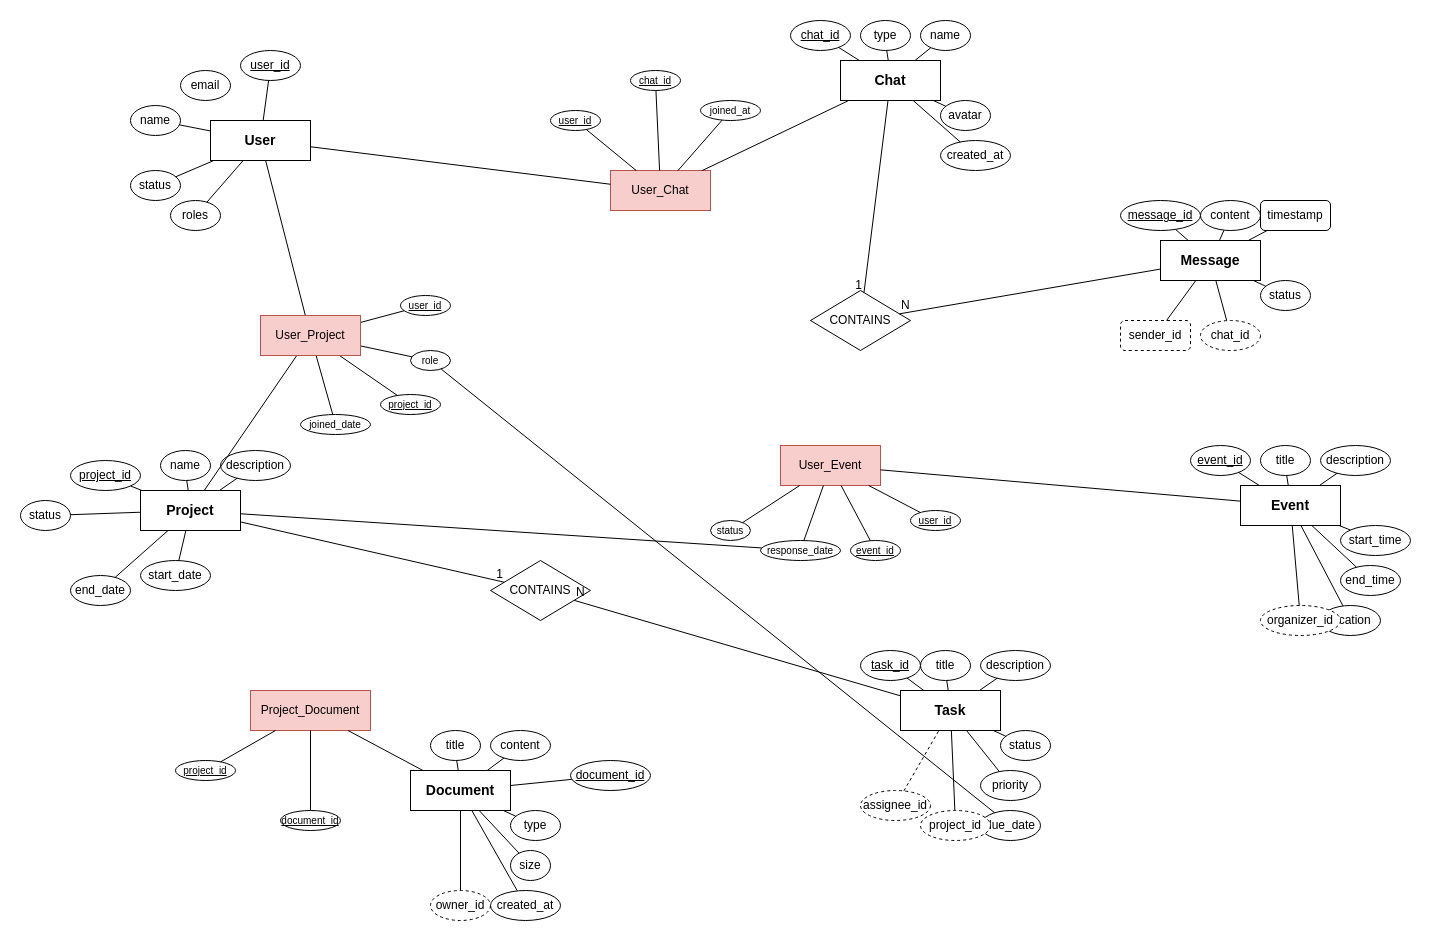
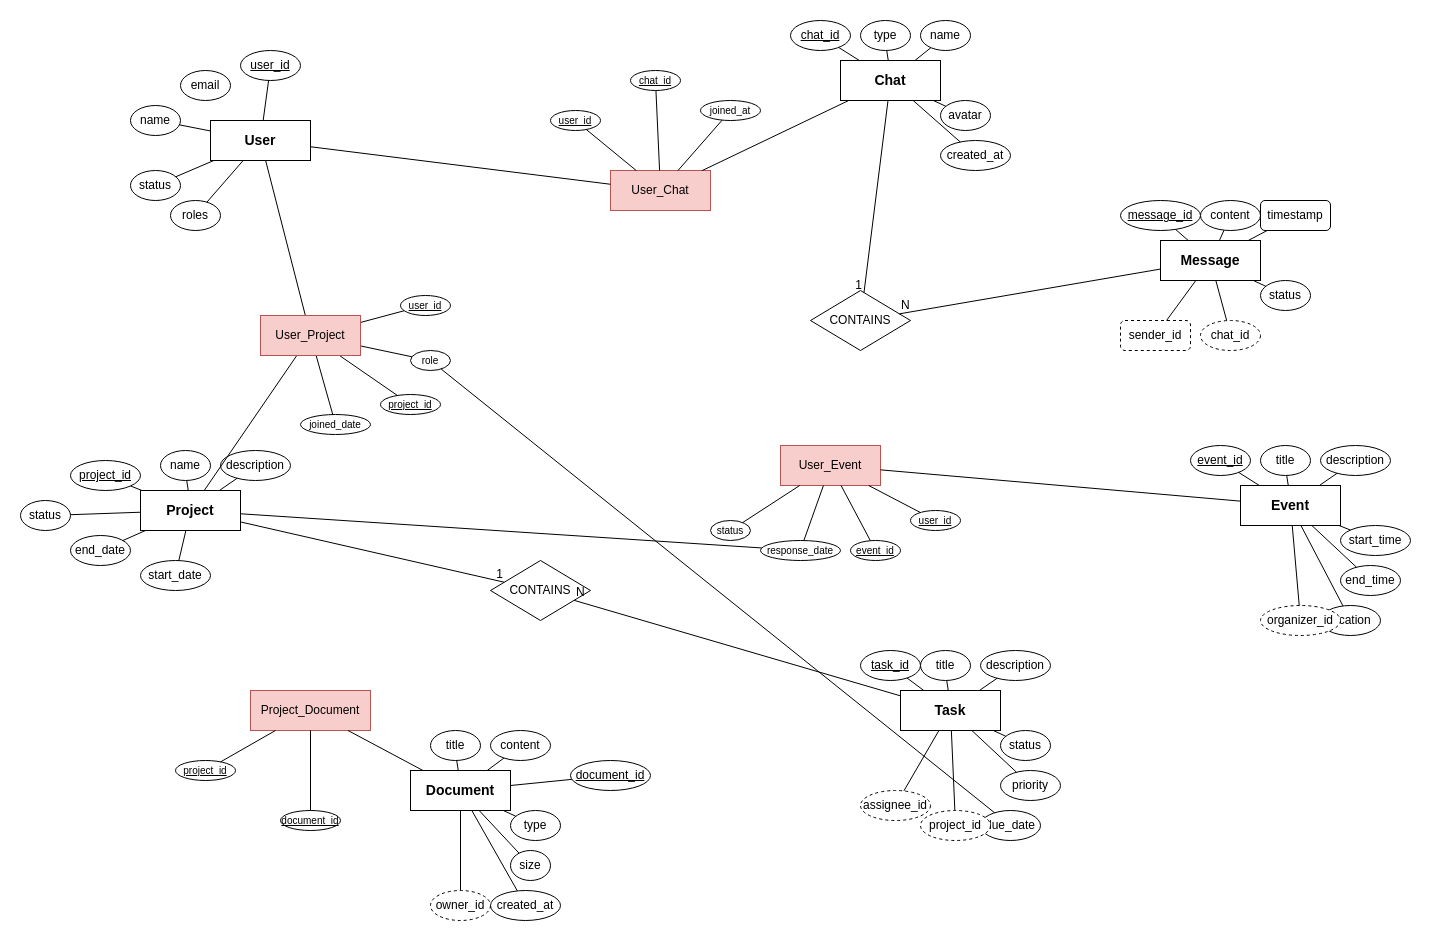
node "end_date": moved (101, 591) -> (101, 551)
edge "Task" -- "assignee_id": style dashed -> solid
node "priority": moved (1011, 786) -> (1031, 786)
